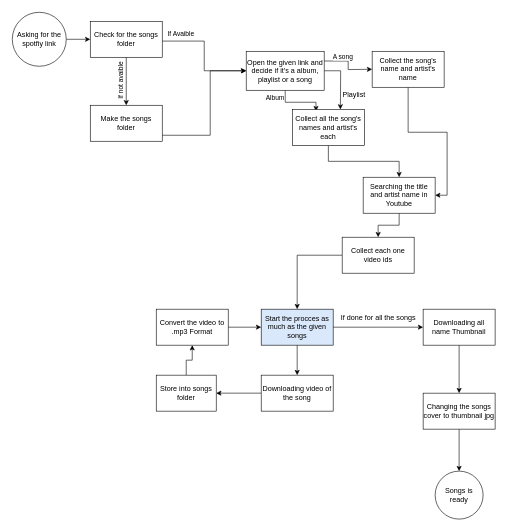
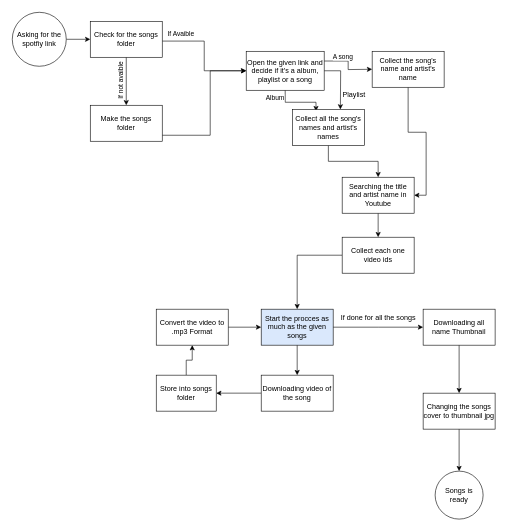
node "Collect all the song's names and artist's each": label "Collect all the song's names and artist's each" -> "Collect all the song's names and artist's names"
node "Searching the title and artist name in Youtube": moved (399, 195) -> (378, 195)
